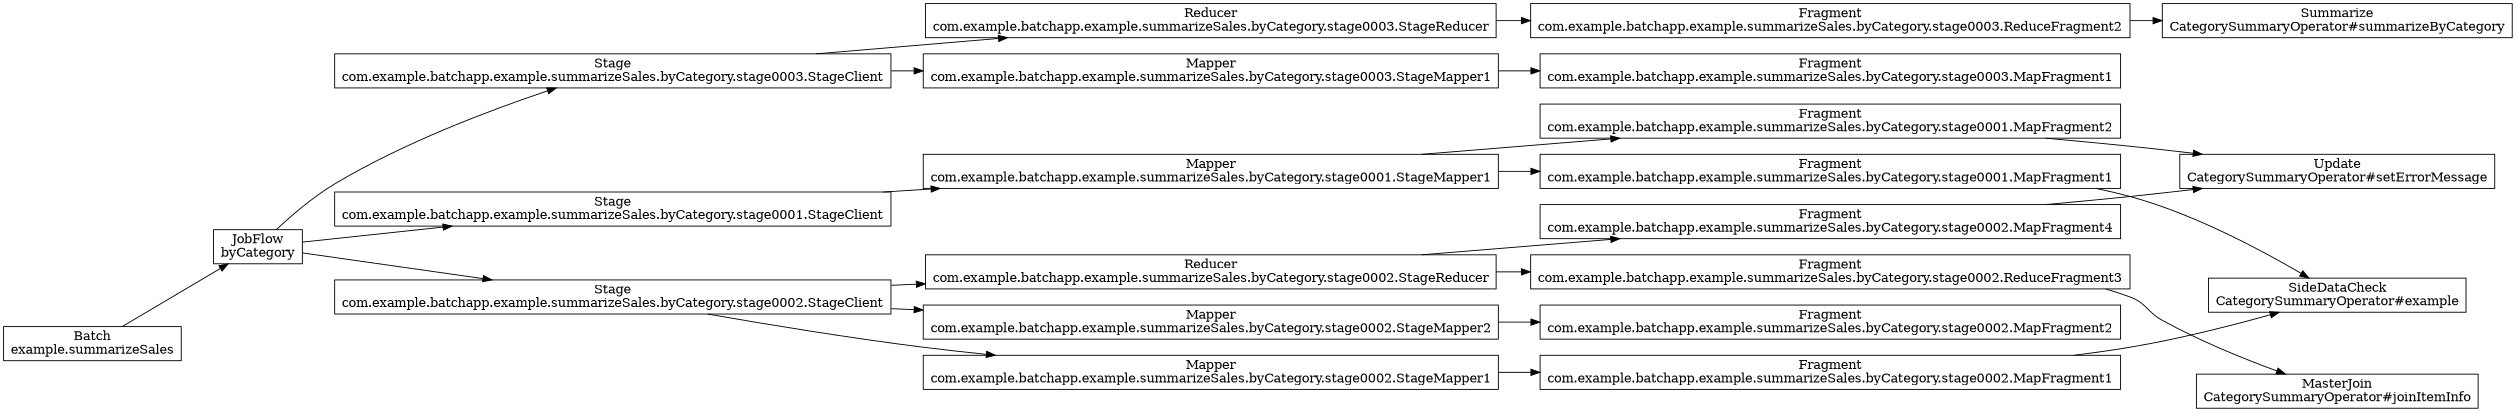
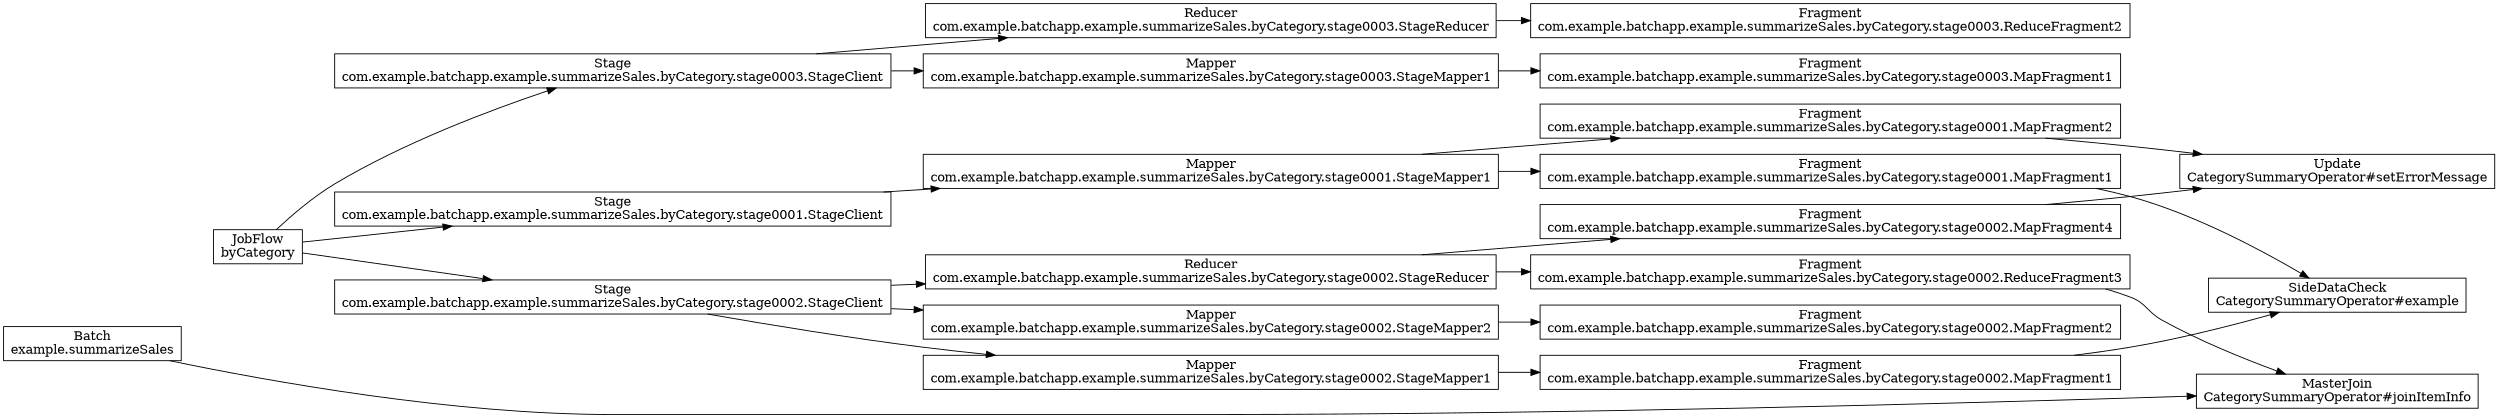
node "Summarize CategorySummaryOperator#summarizeByCategory": removed
edge "Batch example.summarizeSales" -> "JobFlow byCategory": now "Batch example.summarizeSales" -> "MasterJoin CategorySummaryOperator#joinItemInfo"
